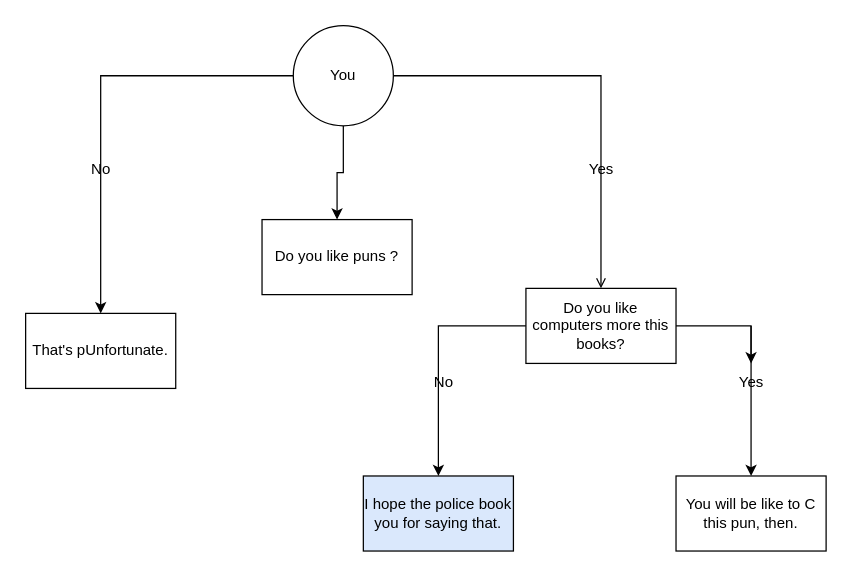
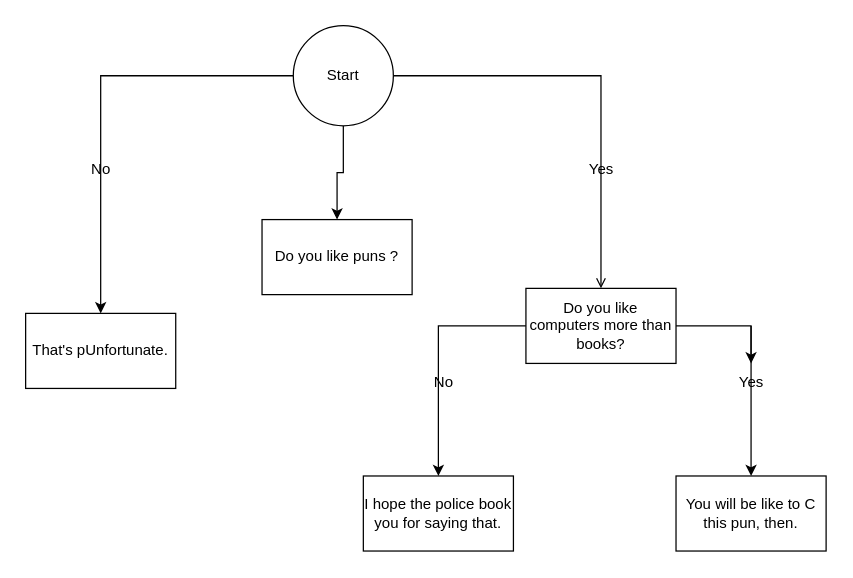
node "You": label "You" -> "Start"
node "Do you like computers more this books?": label "Do you like computers more this books?" -> "Do you like computers more than books?"
node "I hope the police book you for saying that.": fillcolor #dae8fc -> #ffffff
